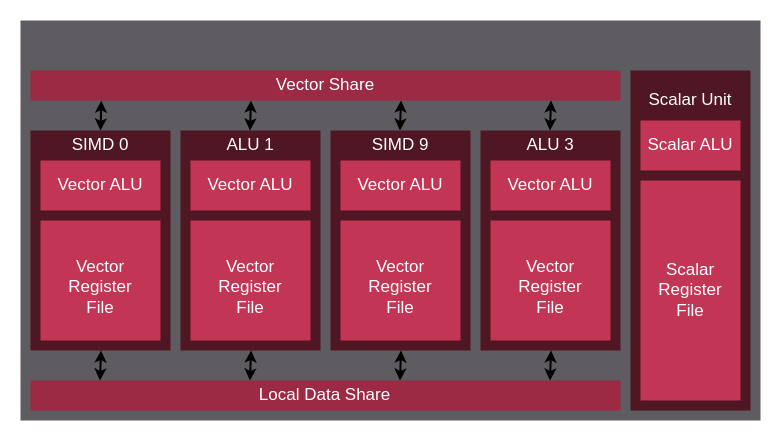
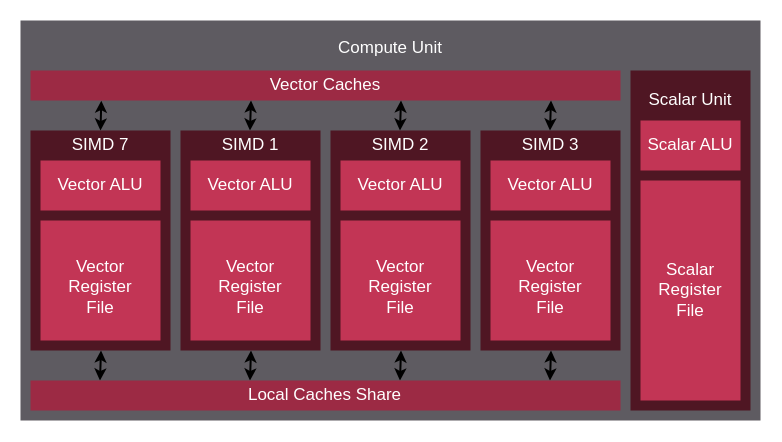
node "Compute Unit": added
node "Vector Share": label "Vector Share" -> "Vector Caches"
node "SIMD 0": label "SIMD 0" -> "SIMD 7"
node "ALU 1": label "ALU 1" -> "SIMD 1"
node "SIMD 9": label "SIMD 9" -> "SIMD 2"
node "ALU 3": label "ALU 3" -> "SIMD 3"
node "Local Data Share": label "Local Data Share" -> "Local Caches Share"
